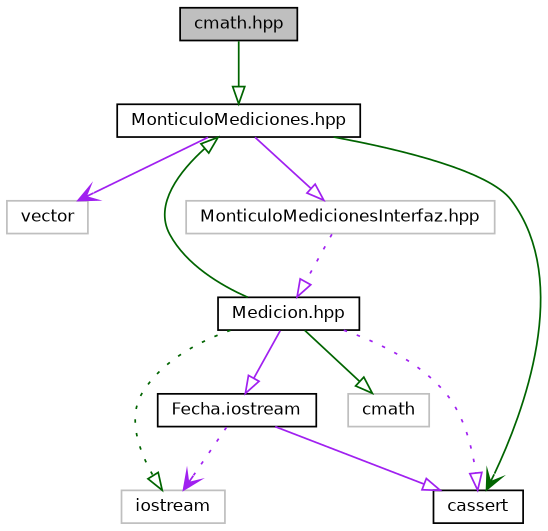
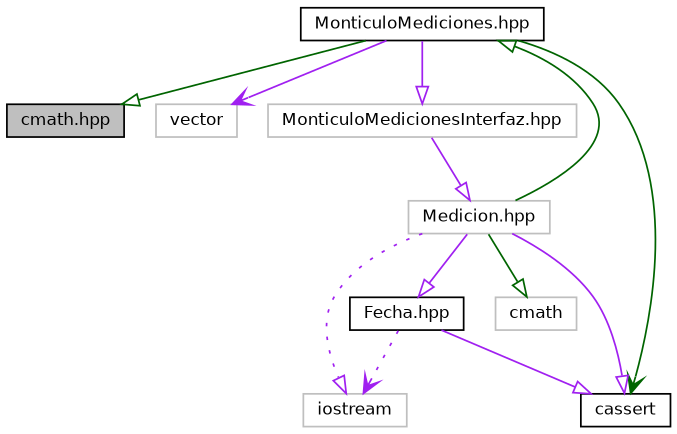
edge "cmath.hpp" -> "MonticuloMediciones.hpp": reversed
edge "MonticuloMedicionesInterfaz.hpp" -> "Medicion.hpp": style dotted -> solid
node "Medicion.hpp": color black -> grey75
edge "Medicion.hpp" -> "cassert": style dotted -> solid
edge "Medicion.hpp" -> "iostream": color darkgreen -> purple
node "Fecha.iostream": label "Fecha.iostream" -> "Fecha.hpp"
